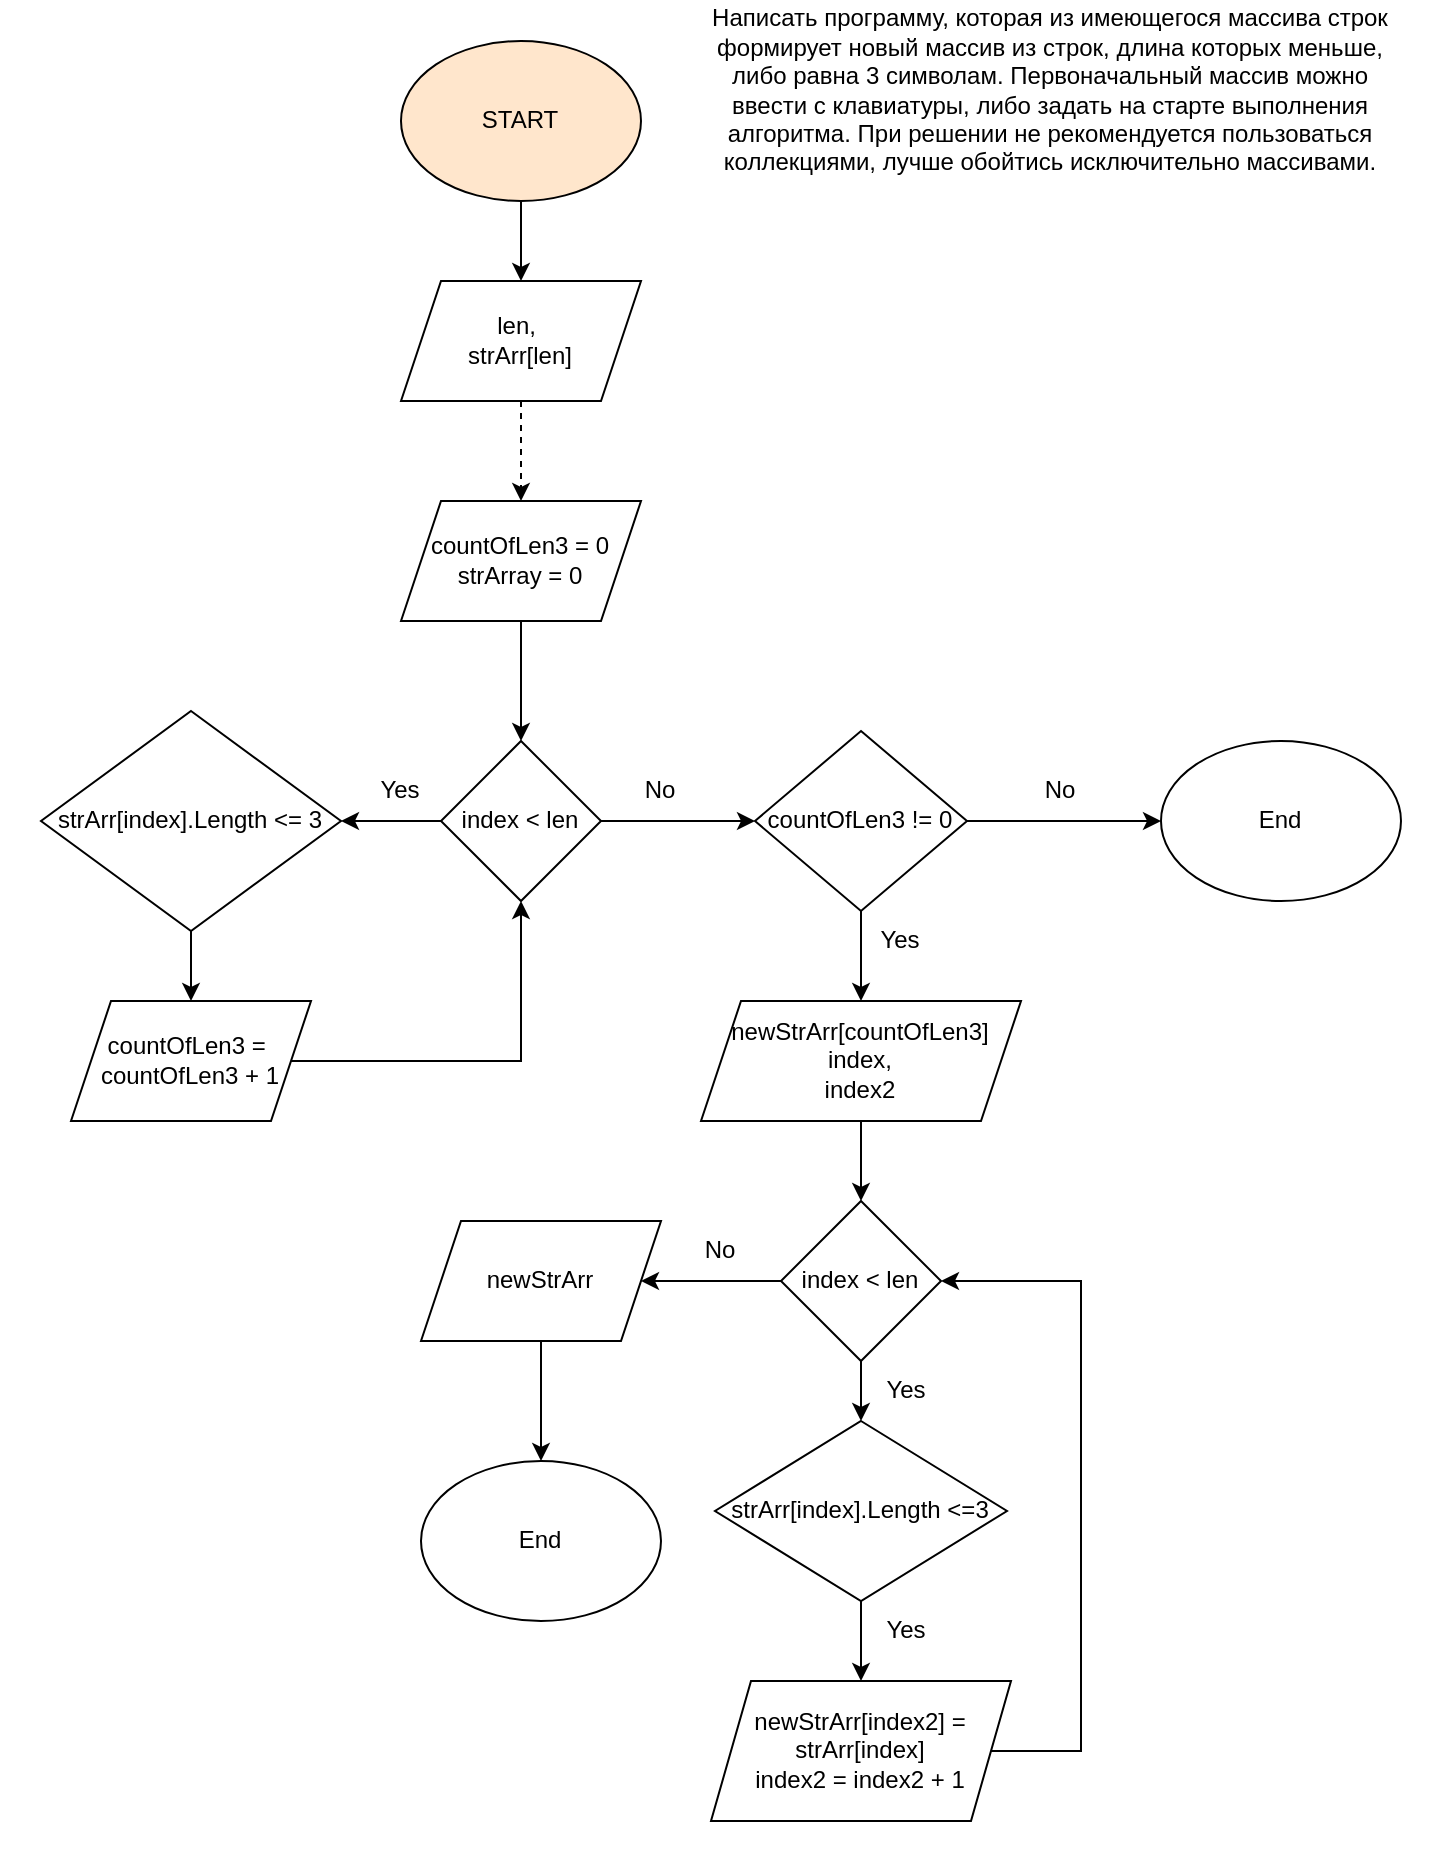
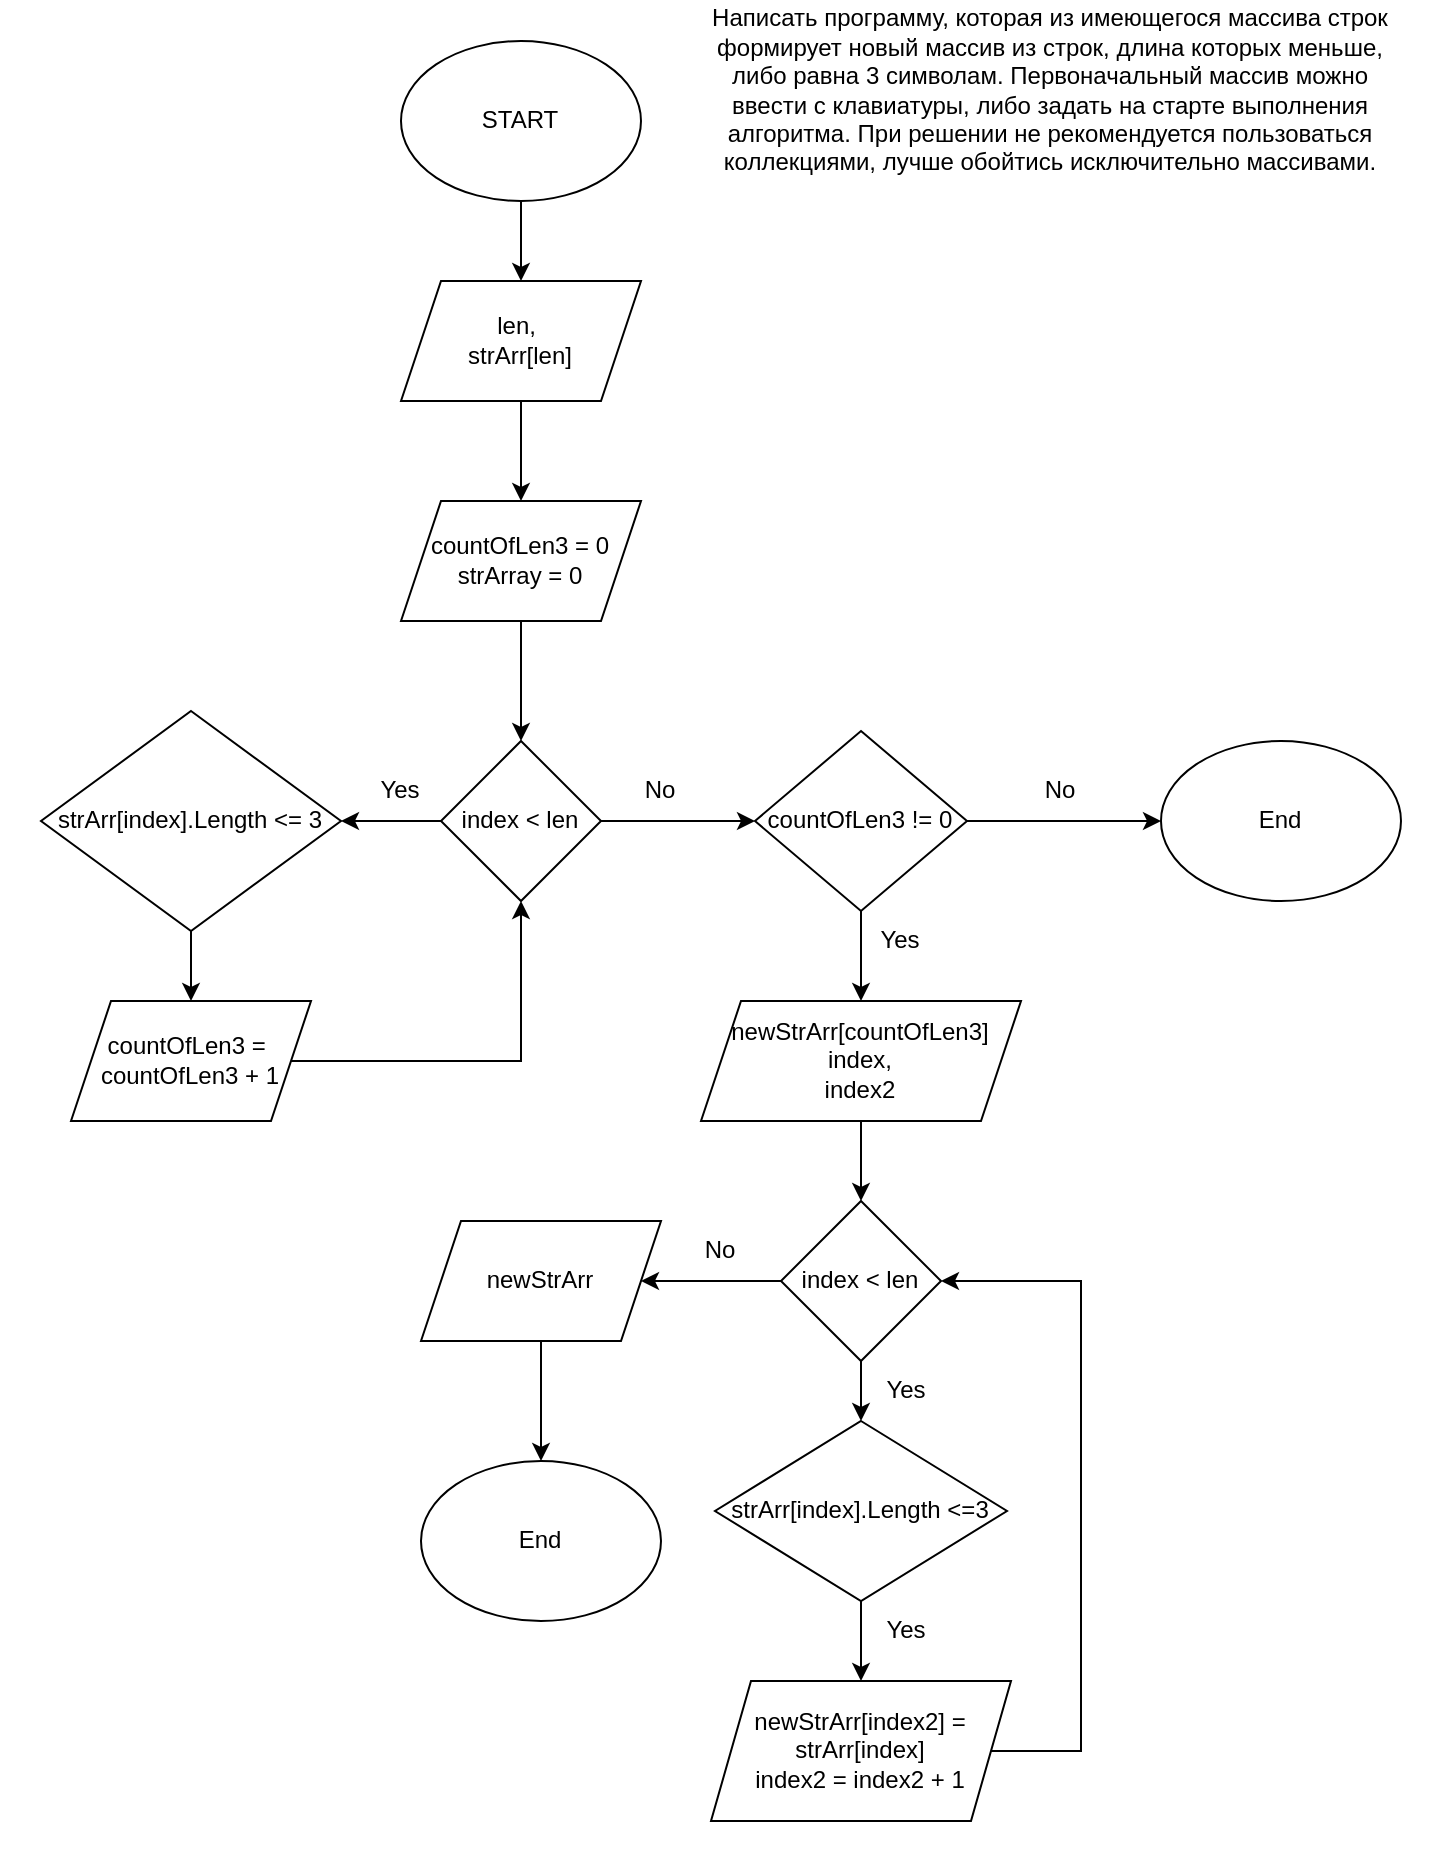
node "START": fillcolor #ffe6cc -> #ffffff
edge "len, strArr[len]" -> "countOfLen3 = 0 strArray = 0": style dashed -> solid
